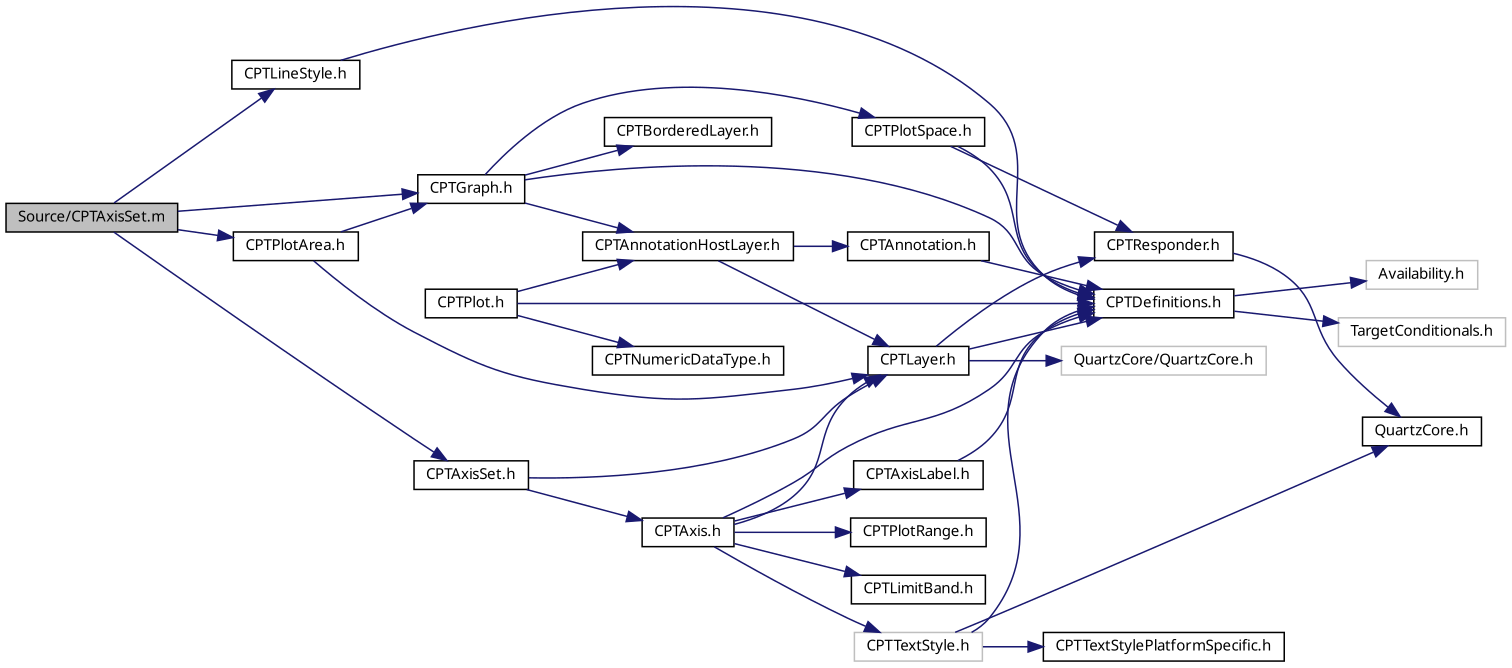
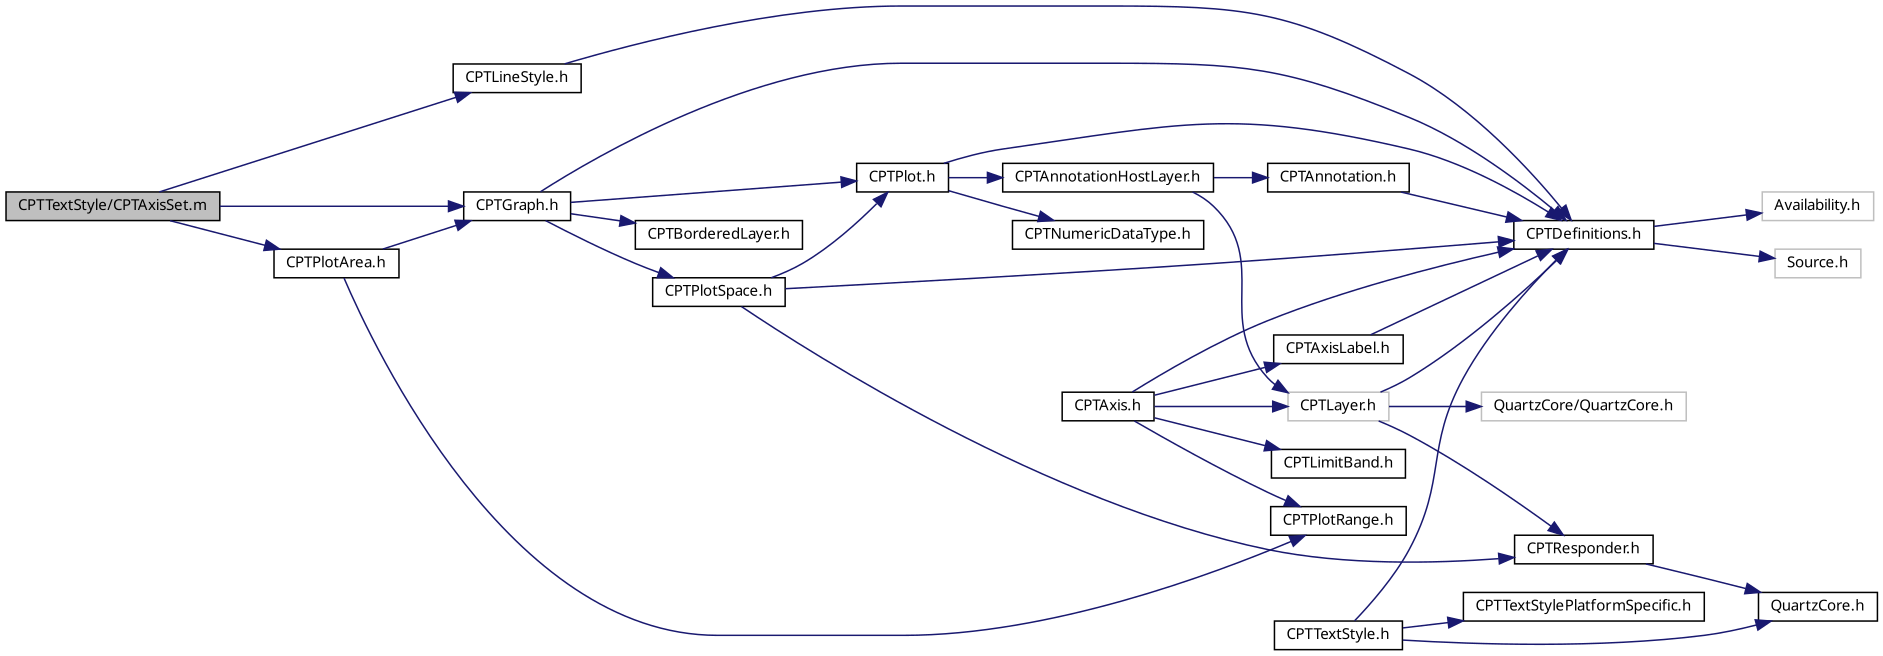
edge "CPTGraph.h" -> "CPTAnnotationHostLayer.h": now "CPTGraph.h" -> "CPTPlot.h"
node "Source/CPTAxisSet.m": label "Source/CPTAxisSet.m" -> "CPTTextStyle/CPTAxisSet.m"
edge "CPTPlotSpace.h" -> "CPTPlot.h": added
node "TargetConditionals.h": label "TargetConditionals.h" -> "Source.h"
node "CPTLayer.h": color black -> grey75
edge "CPTPlotArea.h" -> "CPTLayer.h": now "CPTPlotArea.h" -> "CPTPlotRange.h"
node "CPTAxisSet.h": removed
edge "CPTAxis.h" -> "CPTTextStyle.h": removed
node "CPTTextStyle.h": color grey75 -> black
